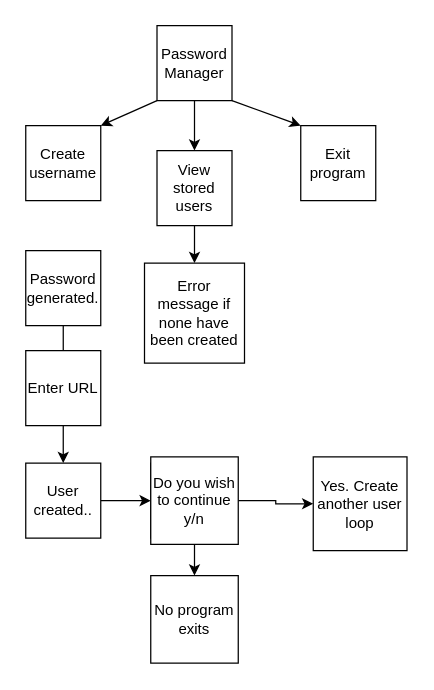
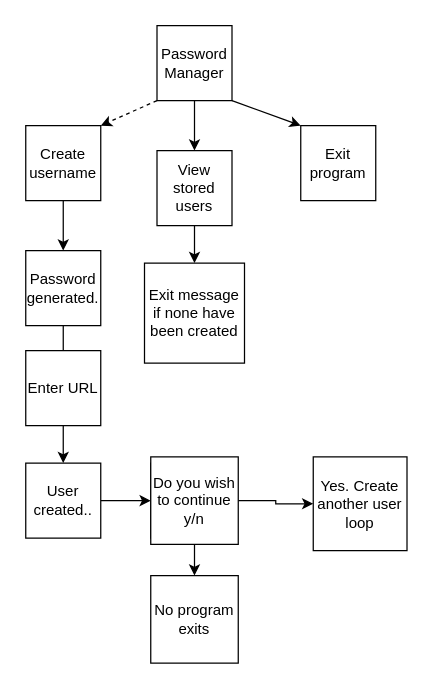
edge "Password Manager" -> "Create username": style solid -> dashed
edge "Create username" -> "Password generated.": added
node "Error message if none have been created": label "Error message if none have been created" -> "Exit message if none have been created"
